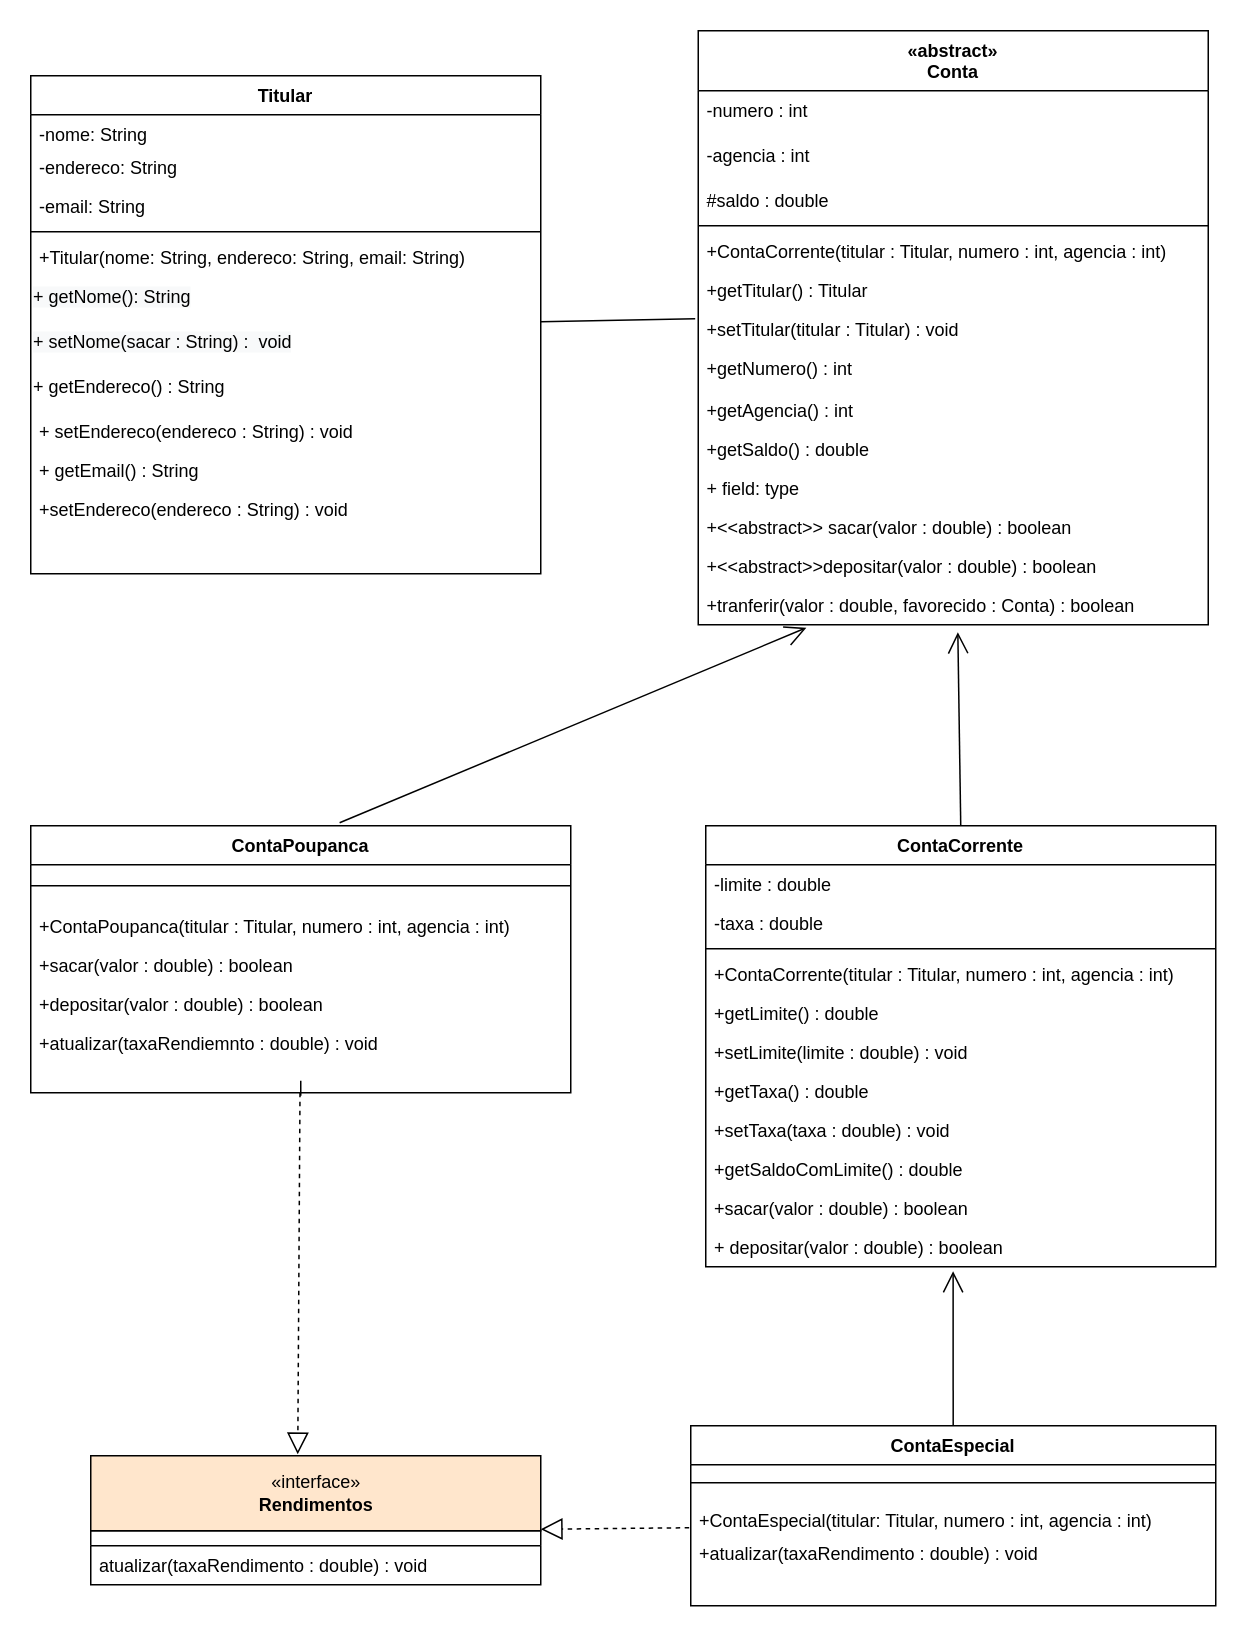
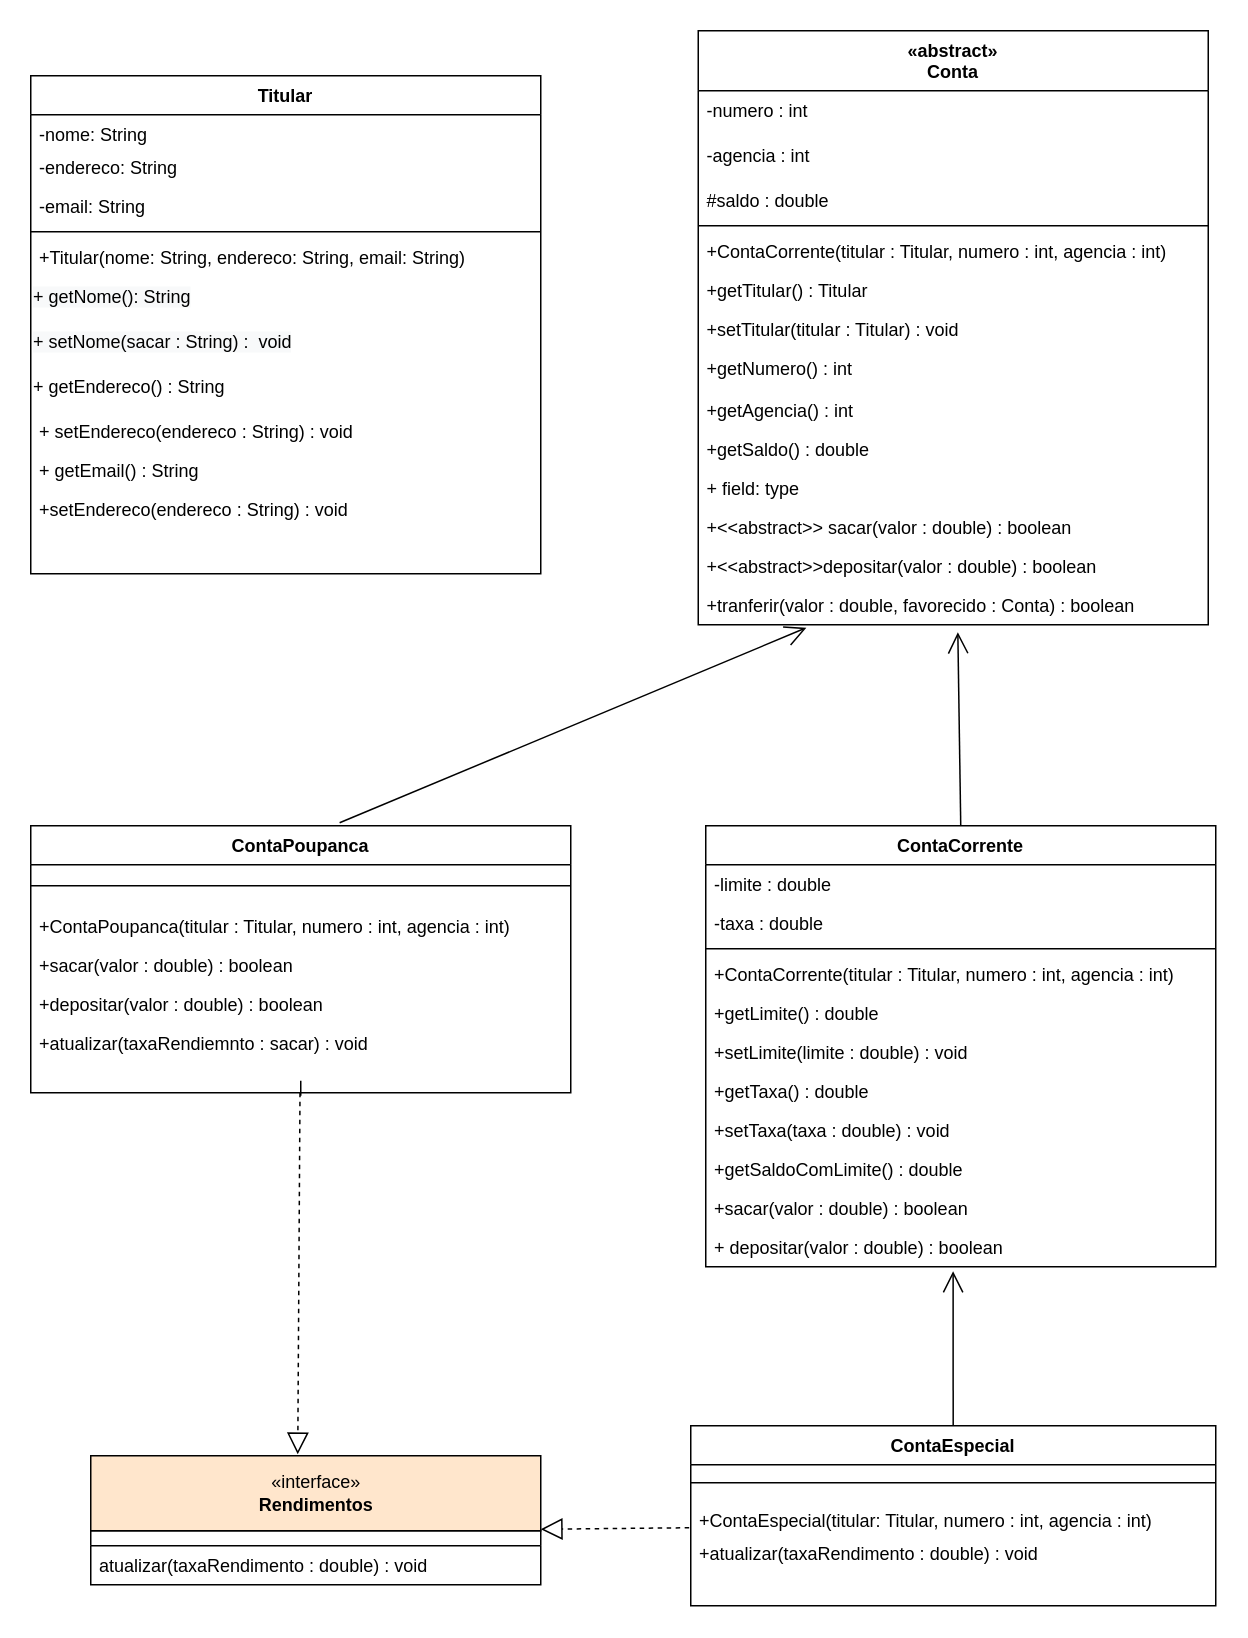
edge "+setTitular(titular : Titular) : void" -- "+ setNome(sacar : String) : void": removed
node "+atualizar(taxaRendiemnto : double) : void": label "+atualizar(taxaRendiemnto : double) : void" -> "+atualizar(taxaRendiemnto : sacar) : void"
